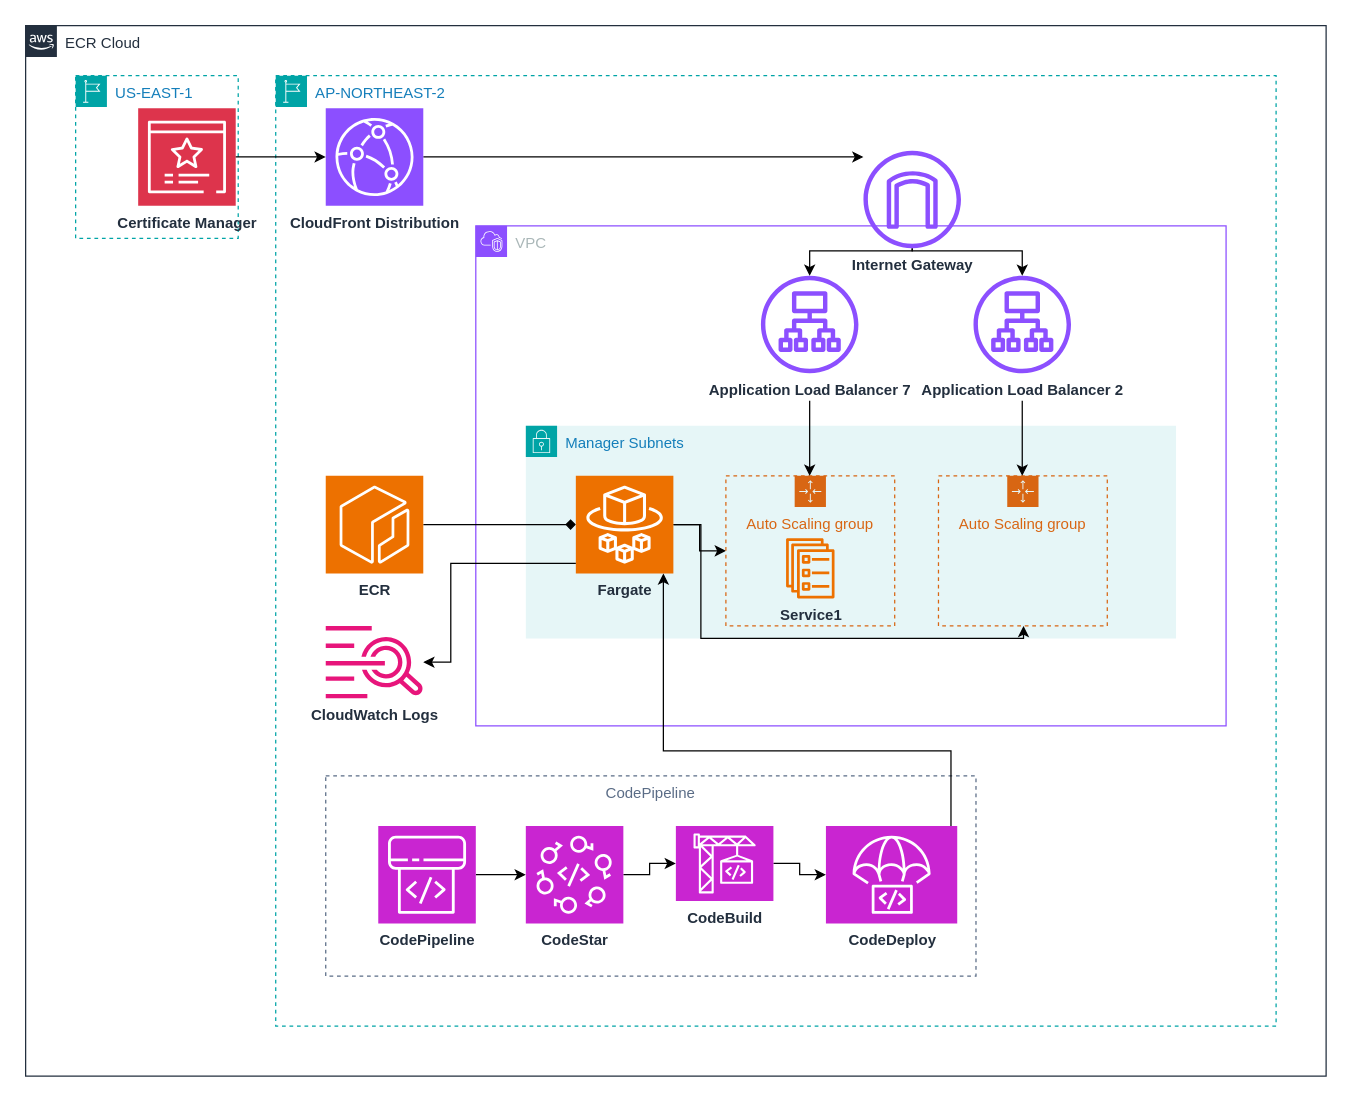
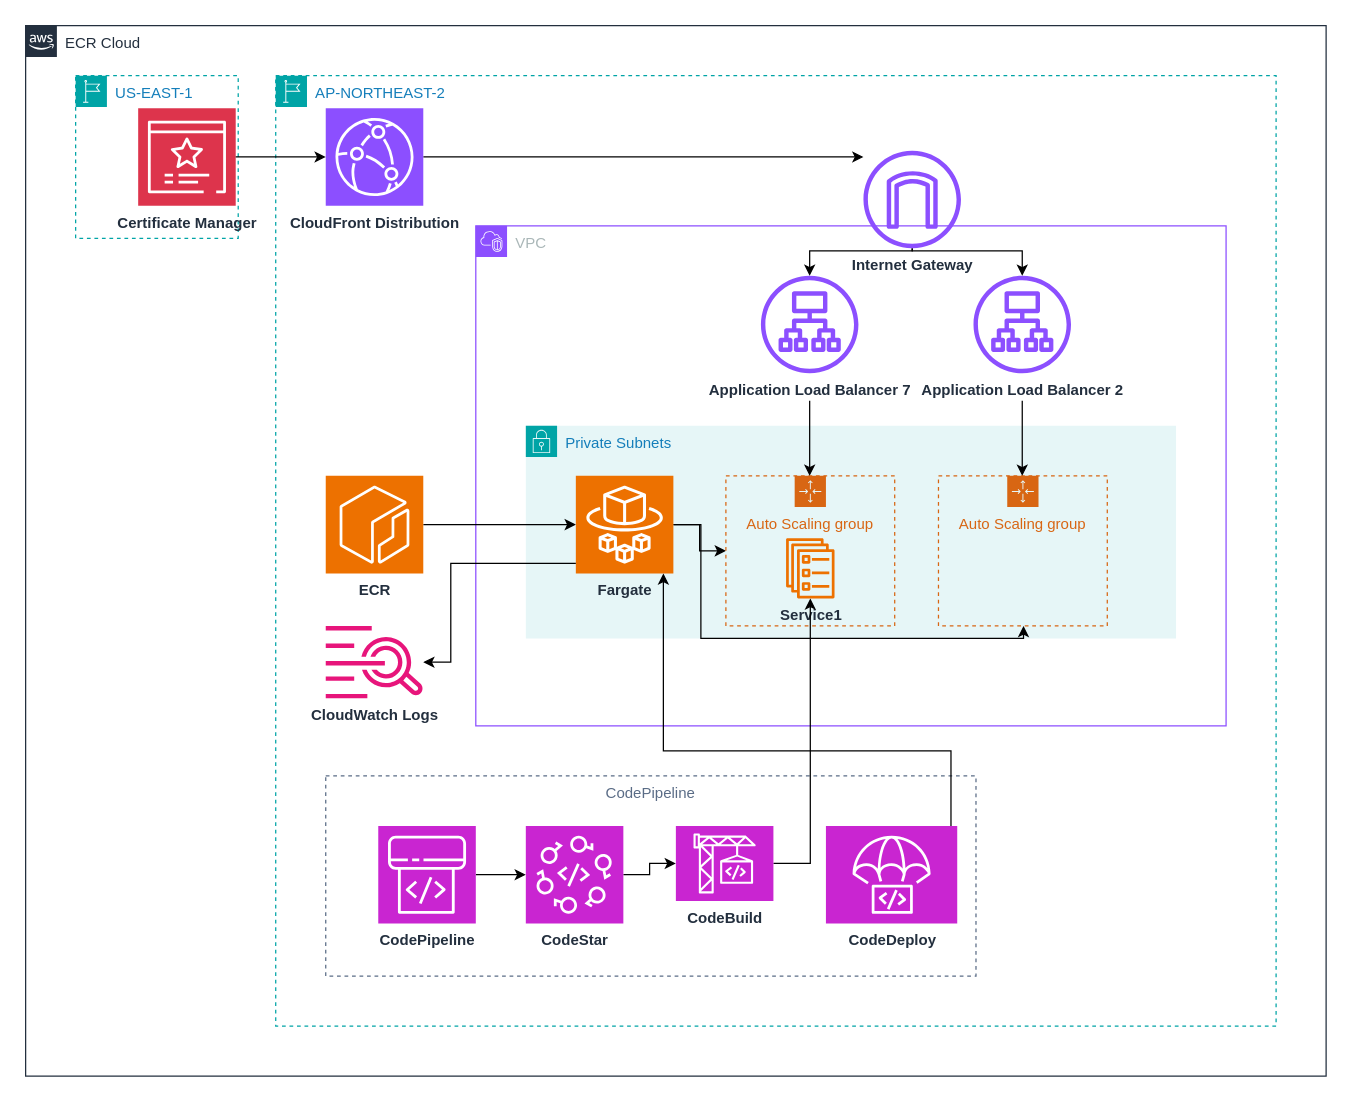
node "Manager Subnets": label "Manager Subnets" -> "Private Subnets"
edge "ECR" -> "Fargate": arrowhead diamond -> classic
edge "CodeBuild" -> "CodeDeploy": now "CodeBuild" -> "Service1"
